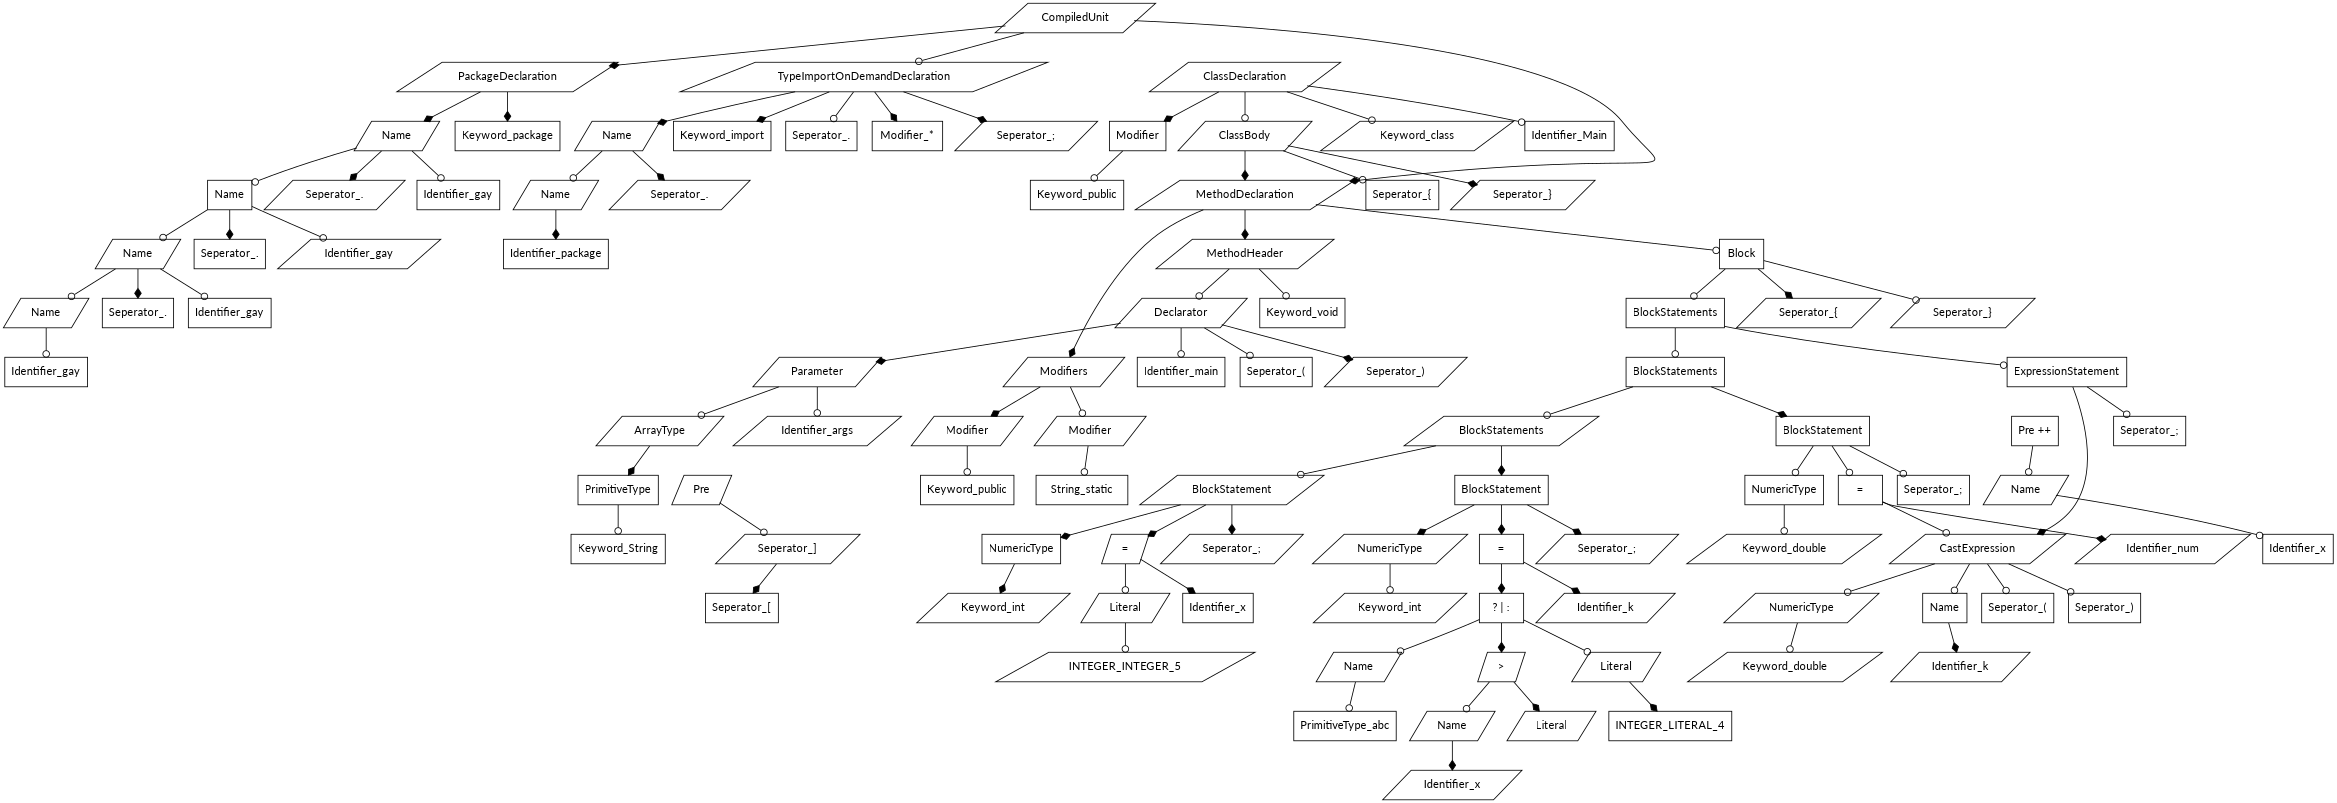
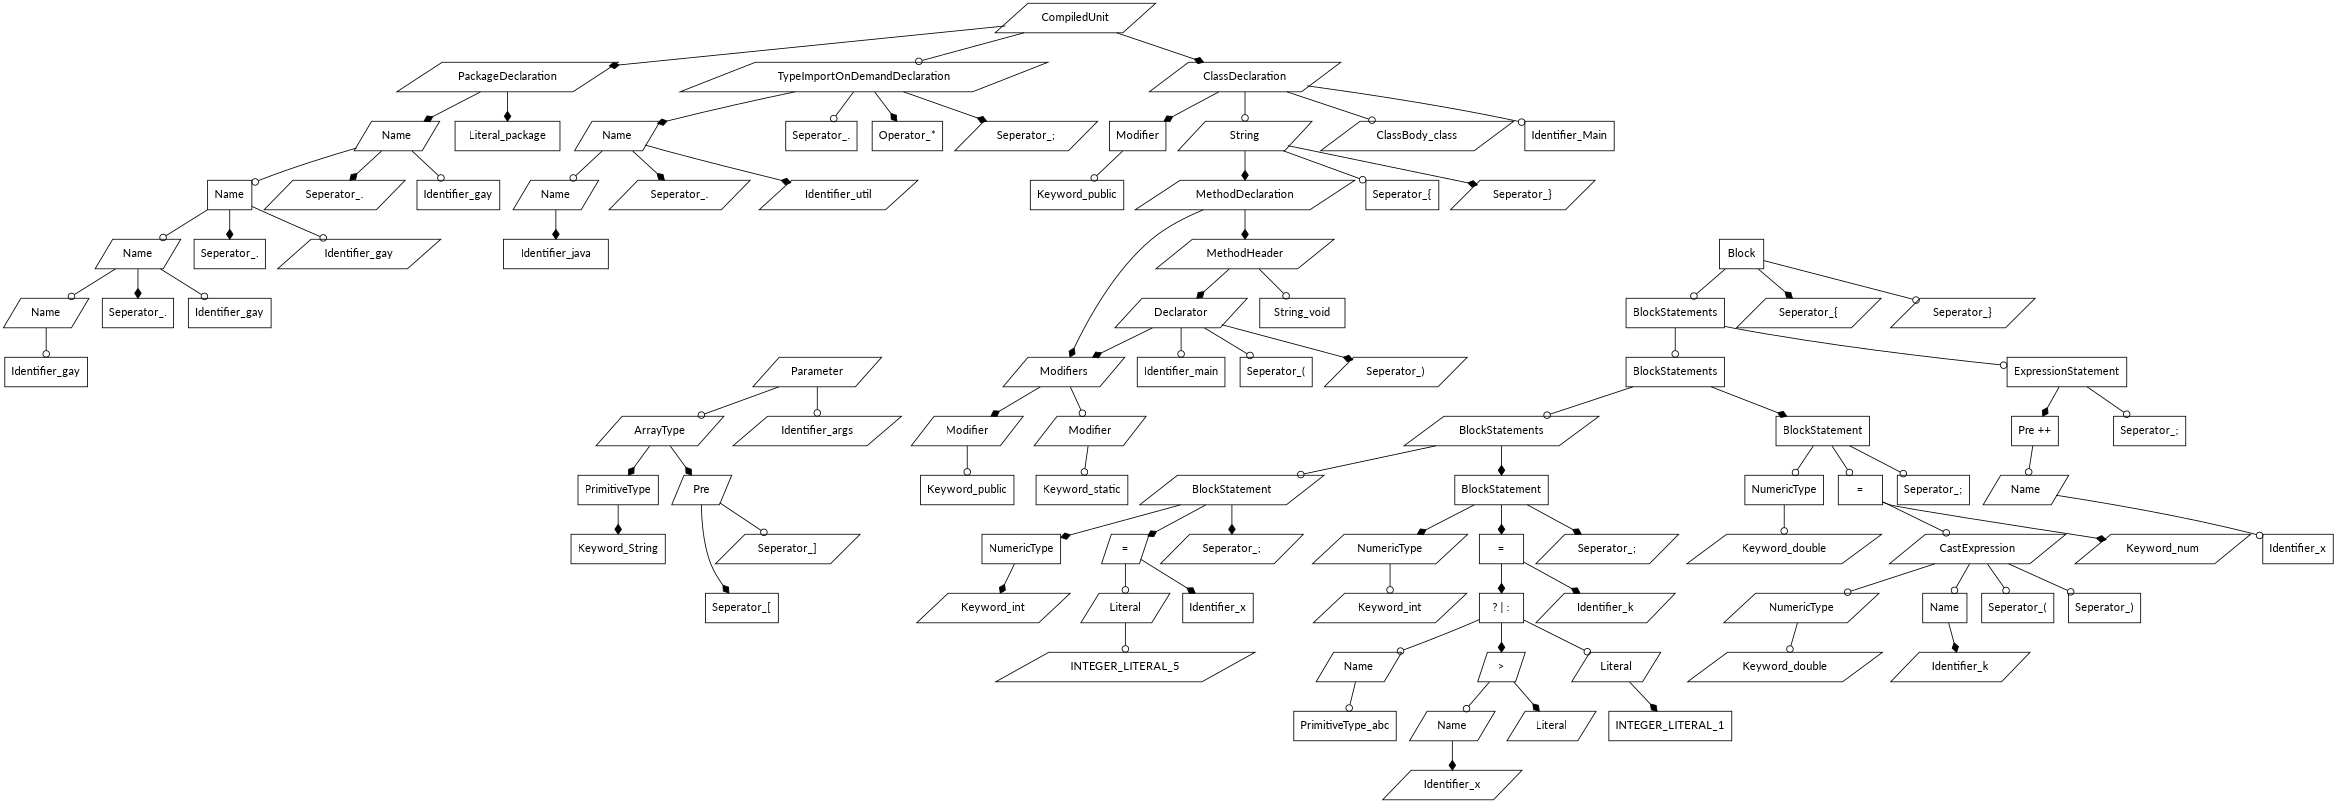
edge "CompiledUnit" -> "MethodDeclaration": now "CompiledUnit" -> "ClassDeclaration"
node "Keyword_package": label "Keyword_package" -> "Literal_package"
node "Keyword_import": removed
node "Modifier_*": label "Modifier_*" -> "Operator_*"
node "ClassBody": label "ClassBody" -> "String"
node "Keyword_class": label "Keyword_class" -> "ClassBody_class"
node "Identifier_util": added
edge "MethodDeclaration" -> "Block": removed
node "Identifier_package": label "Identifier_package" -> "Identifier_java"
edge "MethodHeader" -> "Declarator": arrowhead odot -> diamond
node "Keyword_void": label "Keyword_void" -> "String_void"
edge "Declarator" -> "Parameter": now "Declarator" -> "Modifiers"
edge "ArrayType" -> "Pre": added
edge "ExpressionStatement" -> "CastExpression": now "ExpressionStatement" -> "Pre ++"
node "String_static": label "String_static" -> "Keyword_static"
edge "PrimitiveType" -> "Keyword_String": arrowhead odot -> diamond
node "Identifier_num": label "Identifier_num" -> "Keyword_num"
edge "Seperator_]" -> "Seperator_[": now "Pre" -> "Seperator_["
node "INTEGER_INTEGER_5": label "INTEGER_INTEGER_5" -> "INTEGER_LITERAL_5"
node "INTEGER_LITERAL_4": label "INTEGER_LITERAL_4" -> "INTEGER_LITERAL_1"
